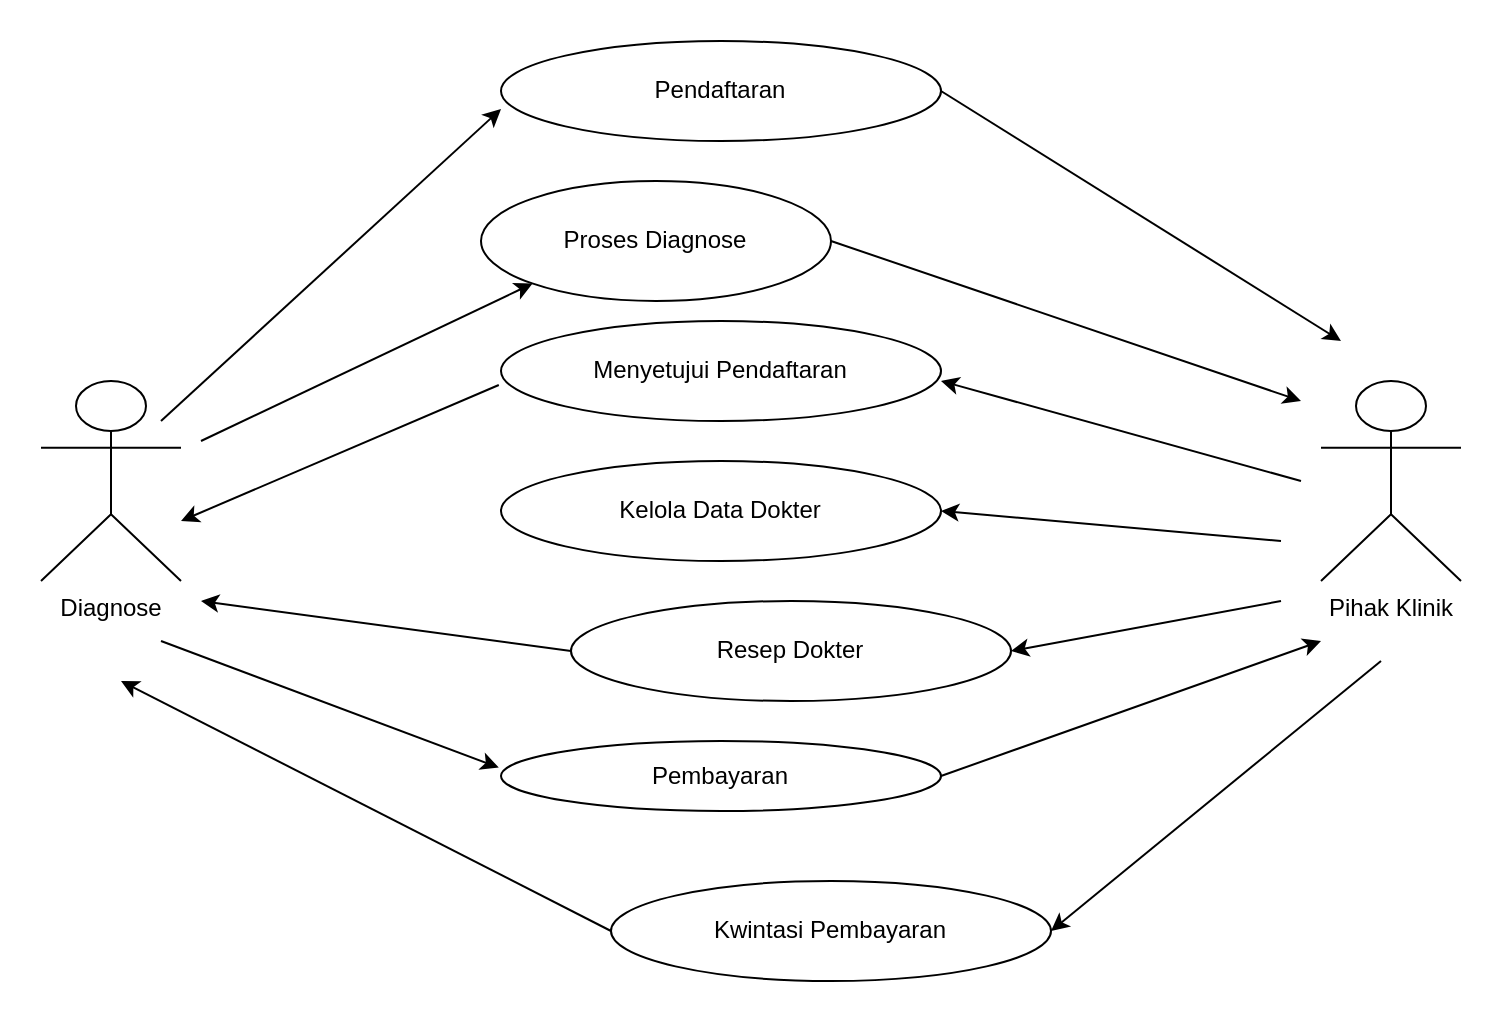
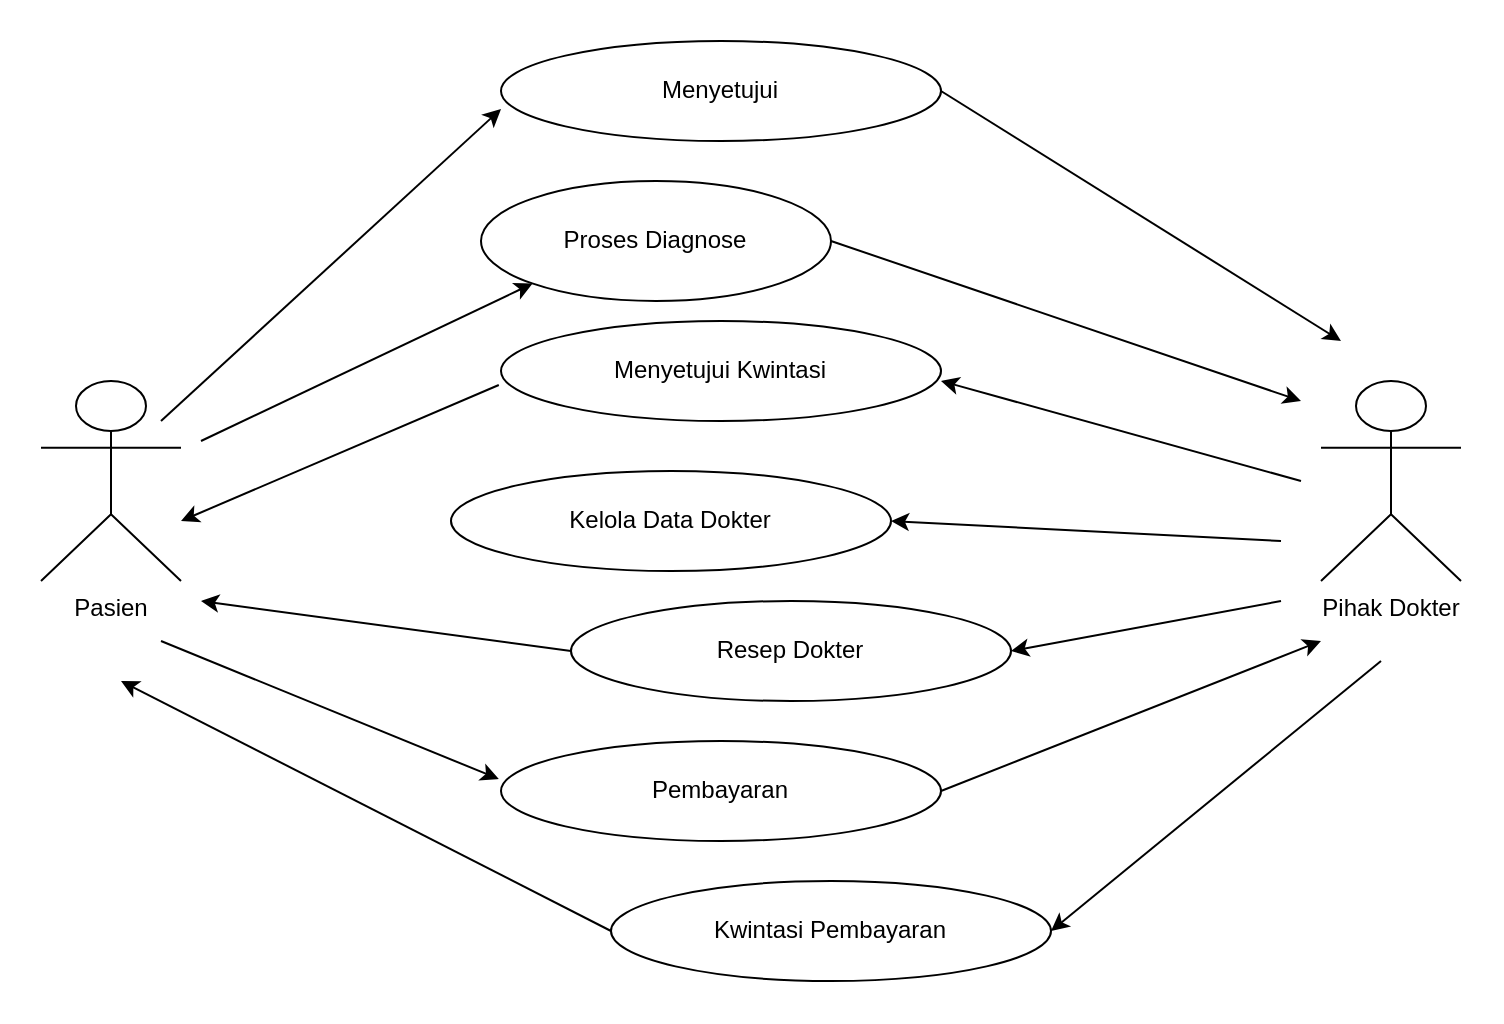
node "Pendaftaran": label "Pendaftaran" -> "Menyetujui"
node "Menyetujui Pendaftaran": label "Menyetujui Pendaftaran" -> "Menyetujui Kwintasi"
node "Kelola Data Dokter": moved (721, 511) -> (671, 521)
node "Diagnose": label "Diagnose" -> "Pasien"
node "Pihak Klinik": label "Pihak Klinik" -> "Pihak Dokter"
node "Pembayaran": size 440x70 -> 440x100
